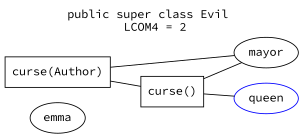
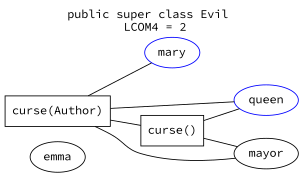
node "mary": added
edge "queen" -- "curse(Author)": added
